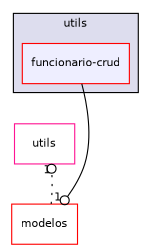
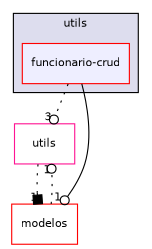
edge "funcionario-crud" -> "utils": added
edge "utils" -> "modelos": added
